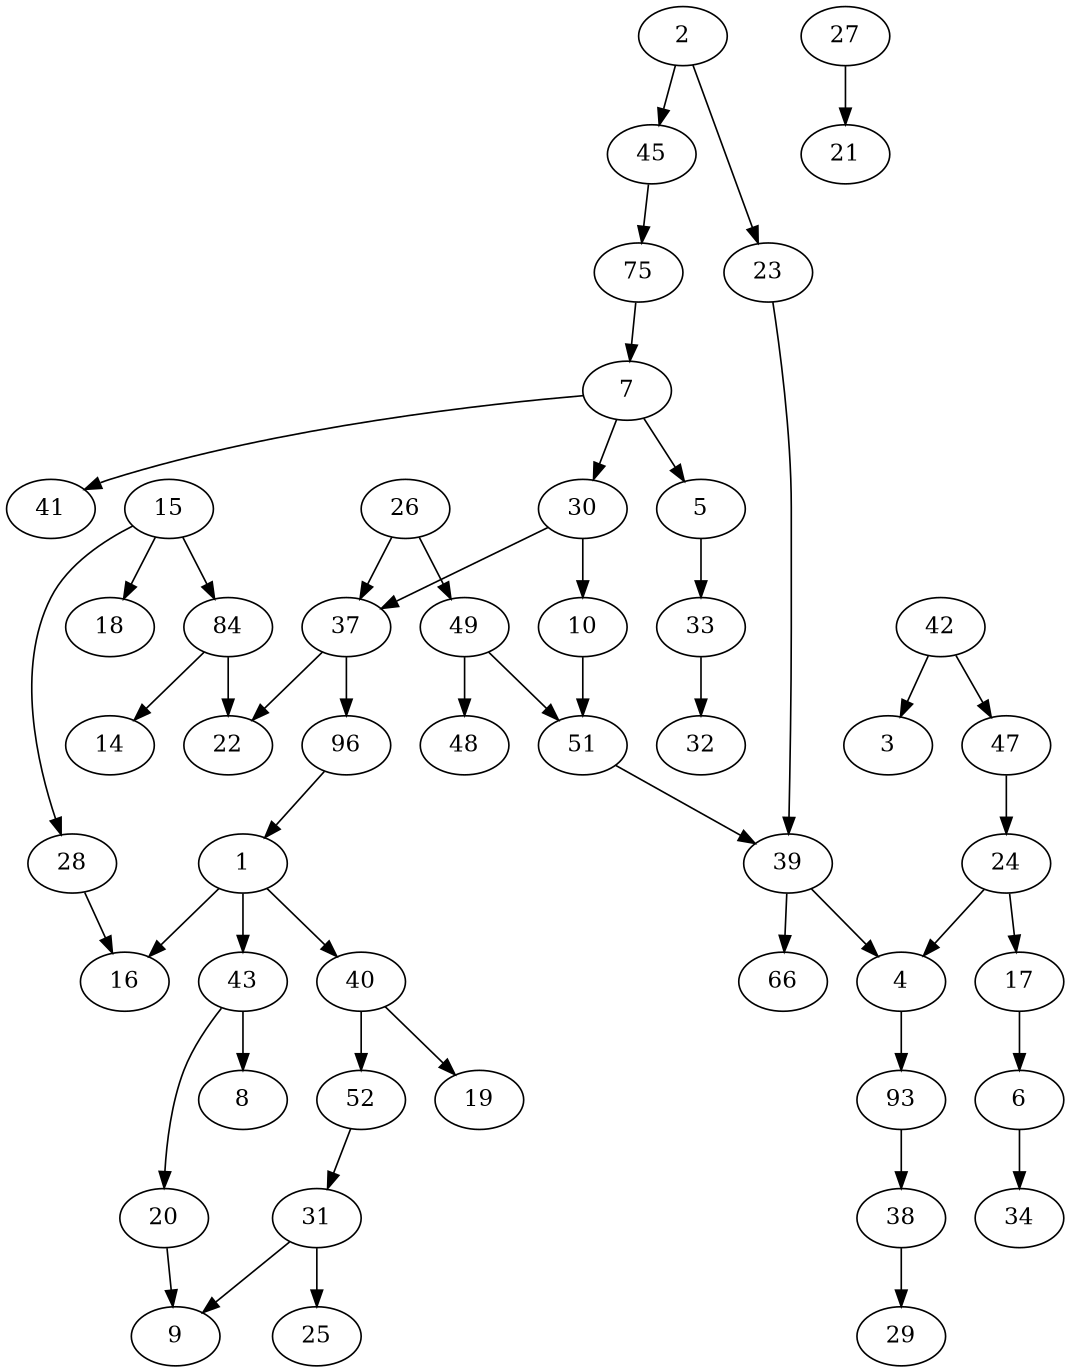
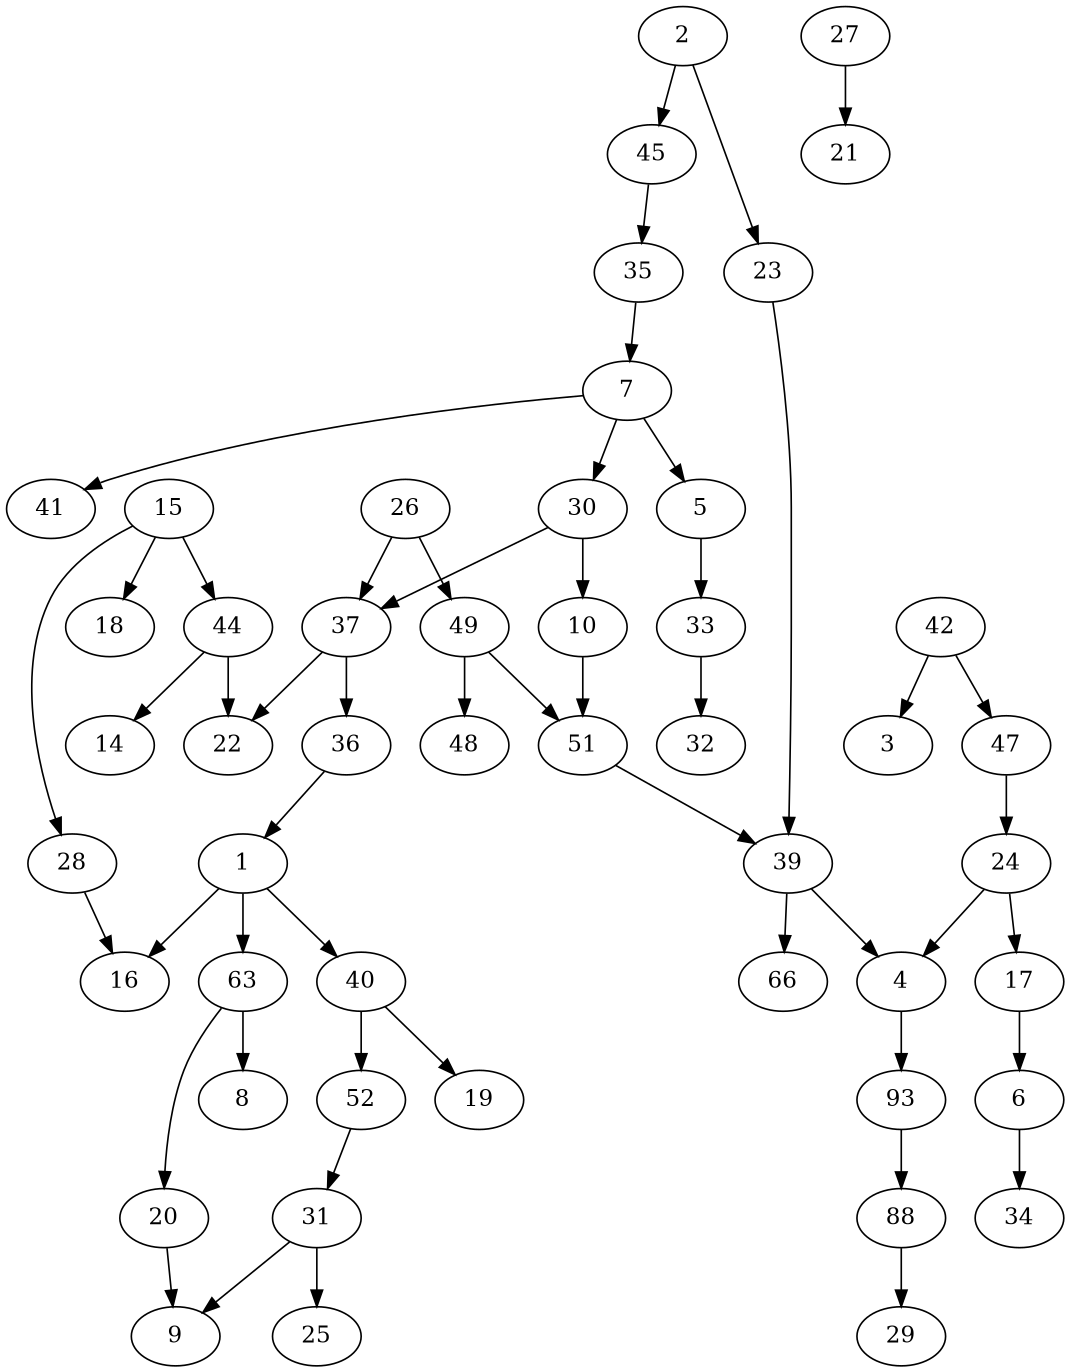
node "75": label "75" -> "35"
node "84": label "84" -> "44"
node "96": label "96" -> "36"
node "43": label "43" -> "63"
node "38": label "38" -> "88"
